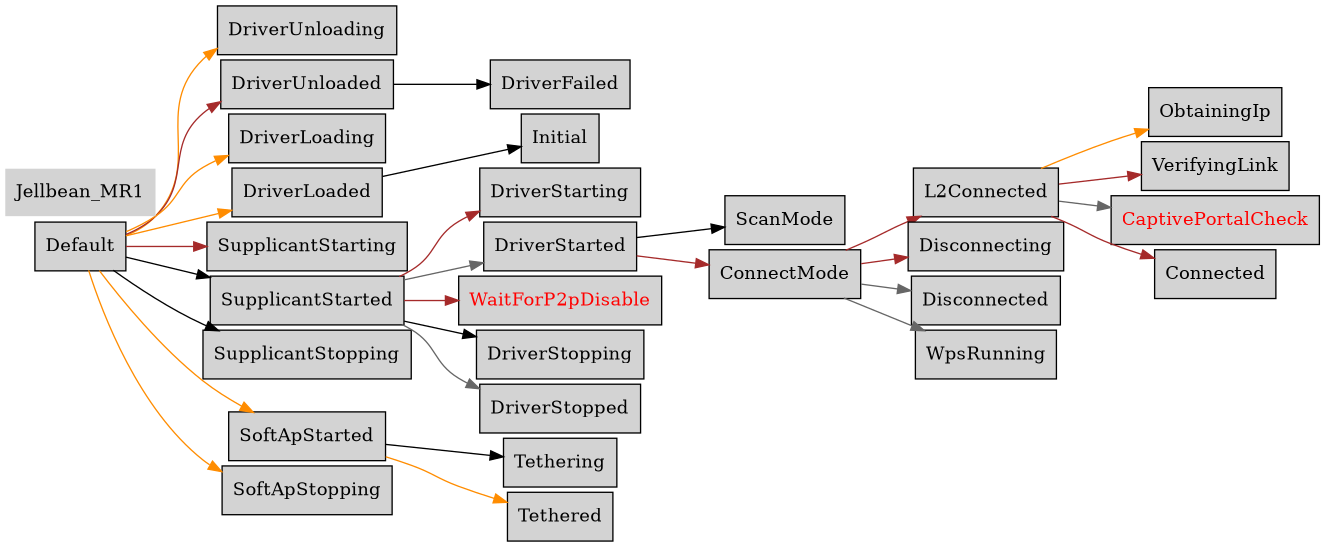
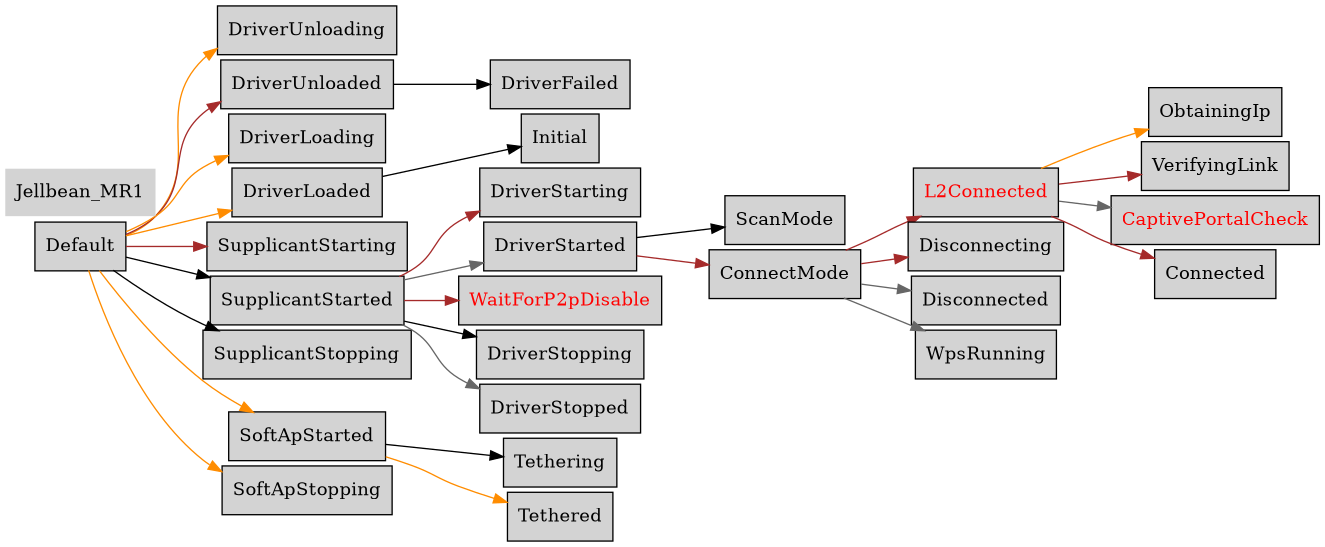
node "L2Connected": fontcolor black -> red
